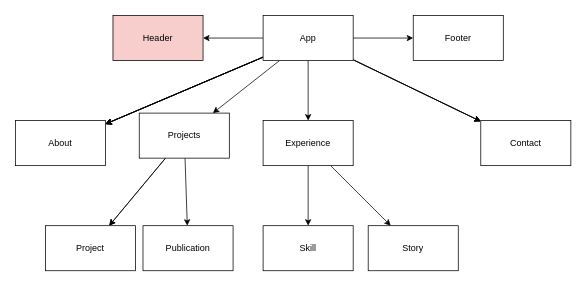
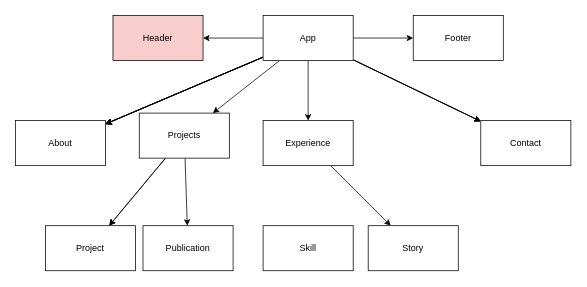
edge "Experience" -> "Skill": removed
